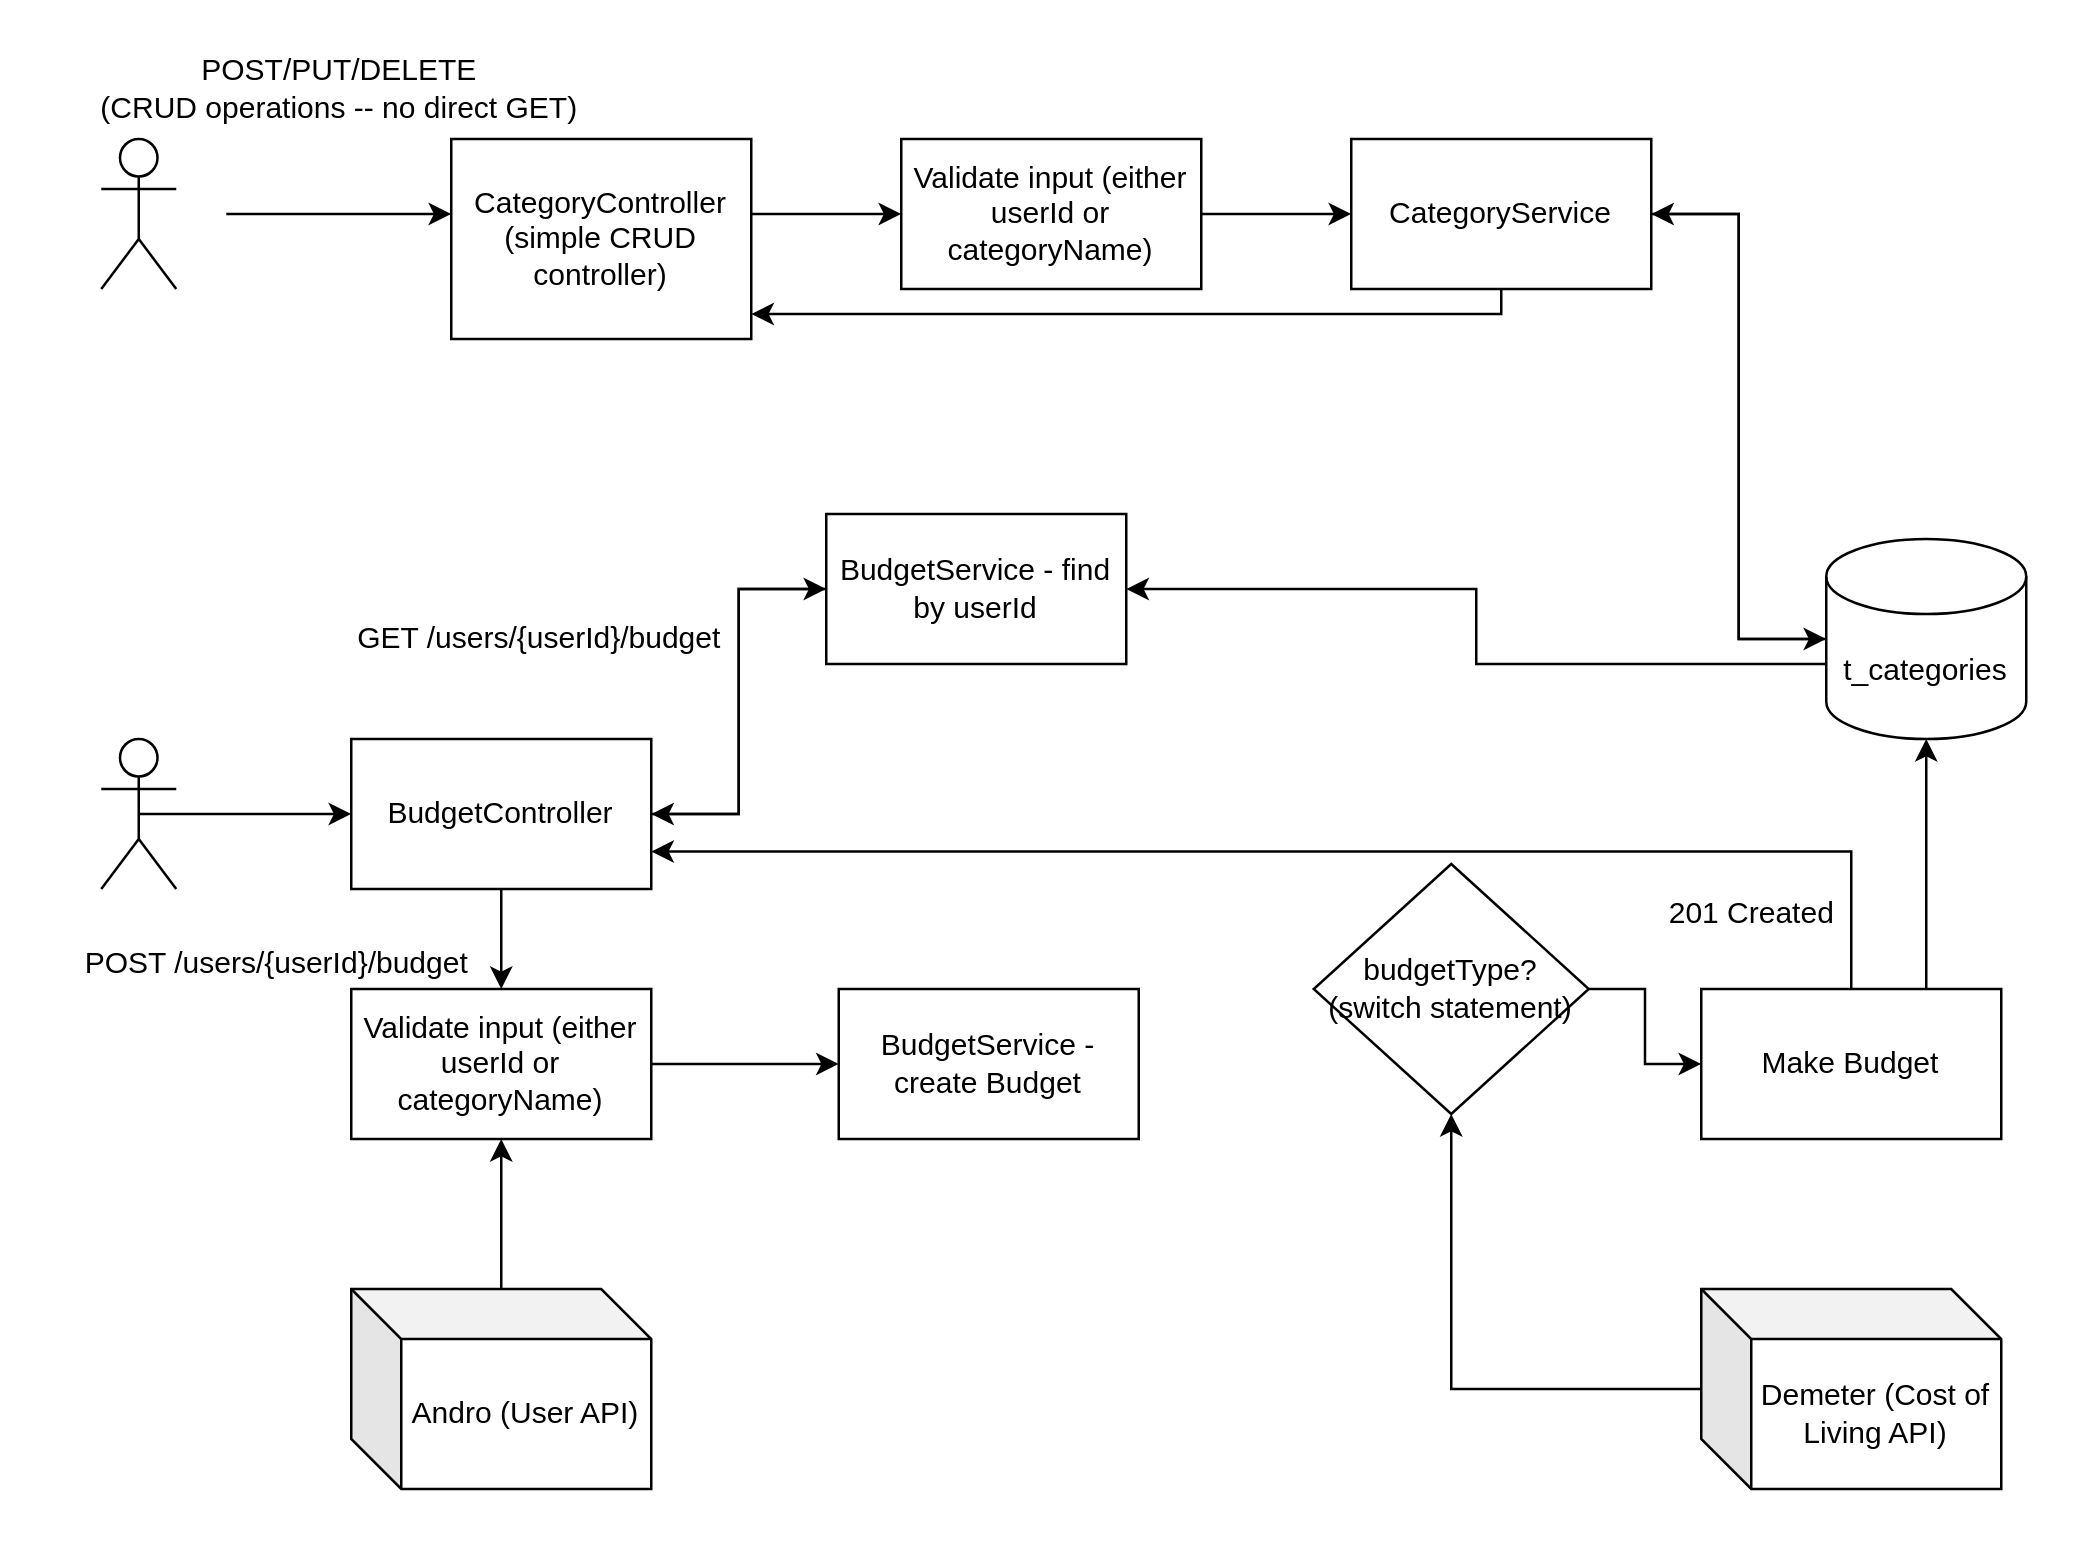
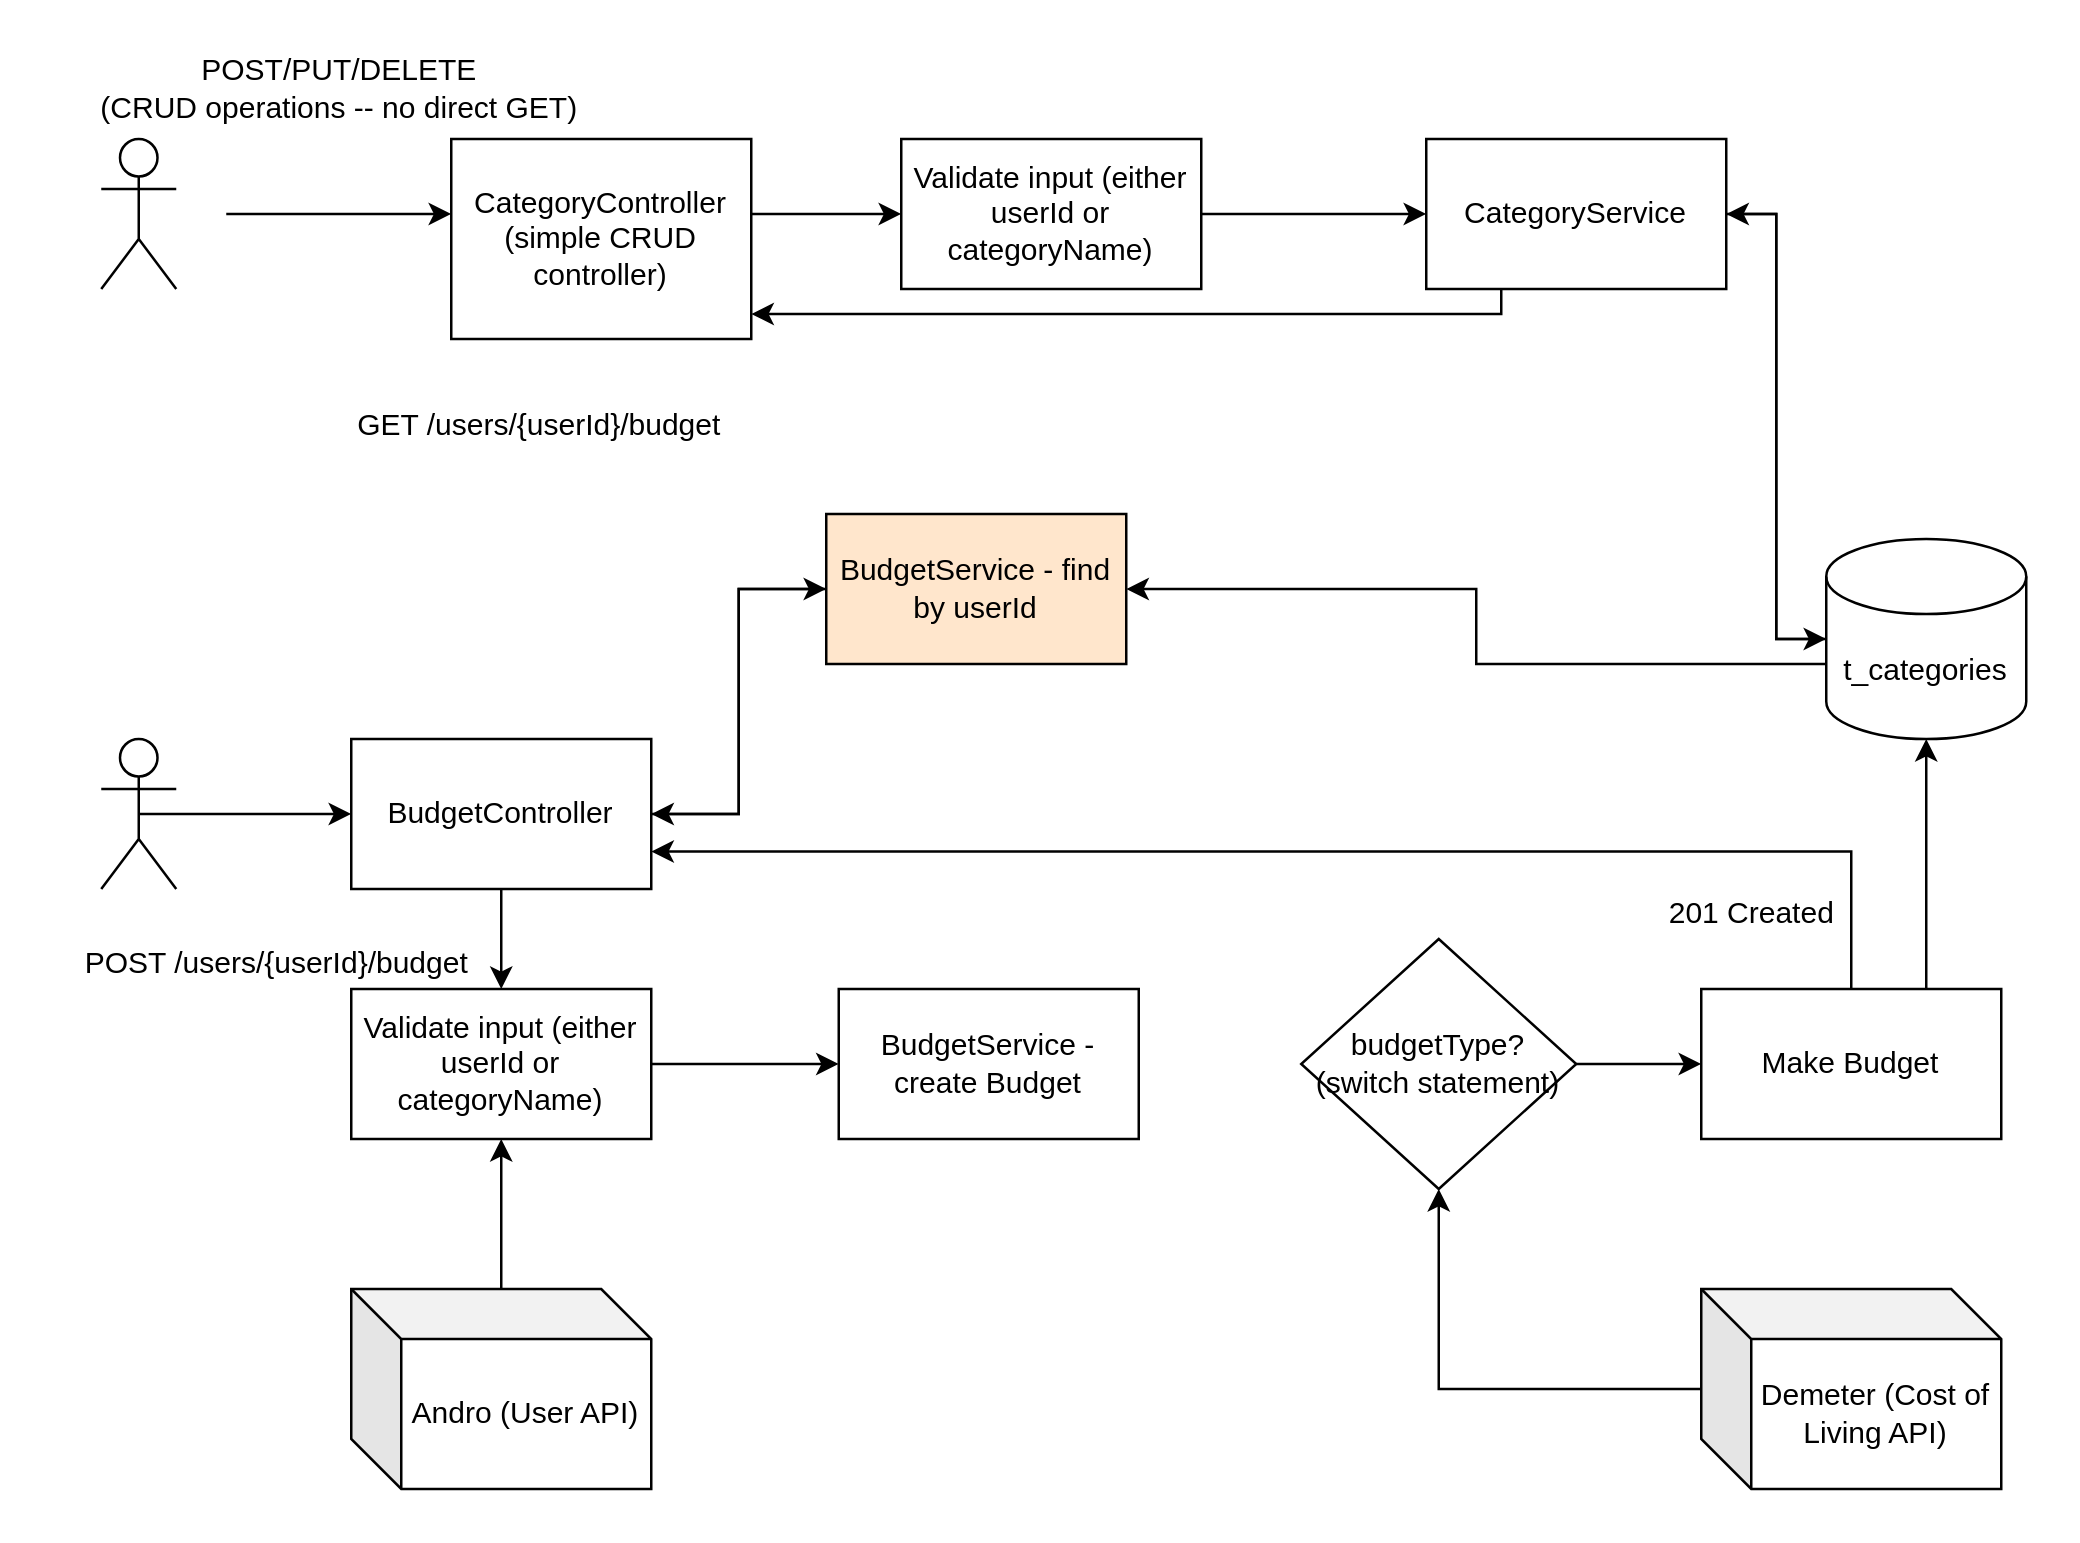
node "CategoryService": moved (1501, 214) -> (1576, 214)
node "BudgetService - find by userId": fillcolor #ffffff -> #ffe6cc
node "GET /users/{userId}/budget": moved (539, 639) -> (539, 426)
node "budgetType? (switch statement)": moved (1451, 989) -> (1439, 1064)
